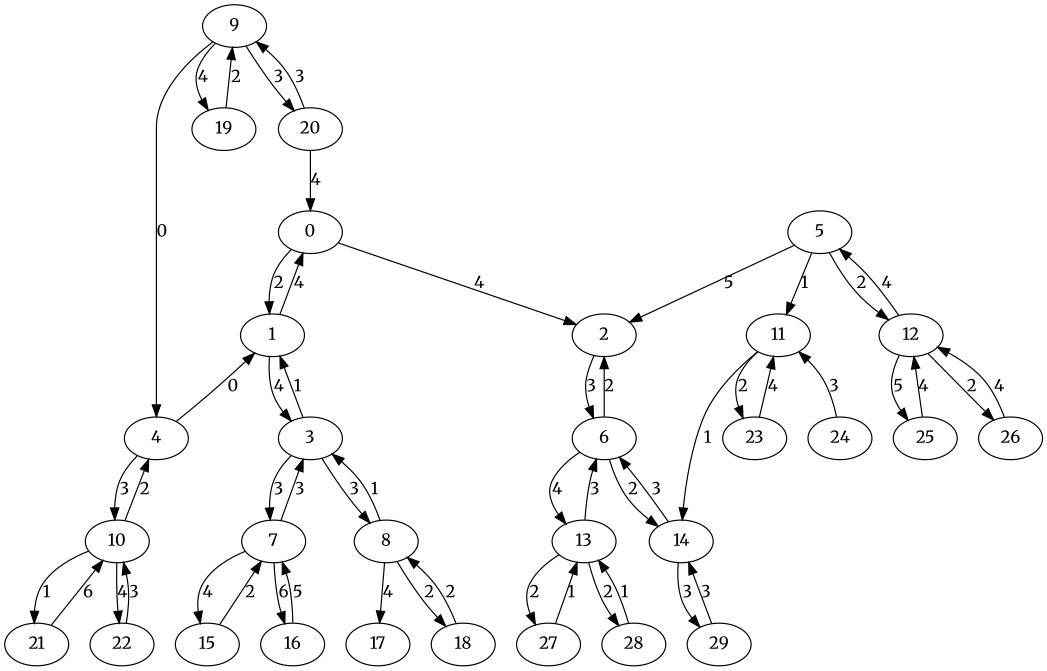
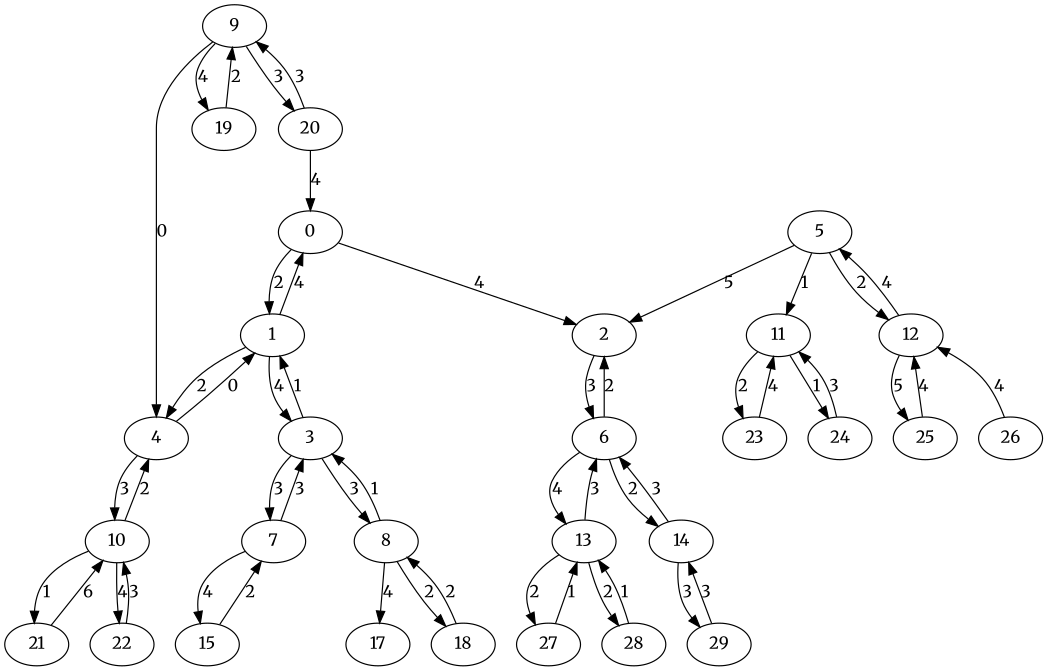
edge "1" -> "4": added, label "2"
edge "12" -> "26": removed, label "2"
edge "11" -> "14": now "11" -> "24"
node "16": removed
